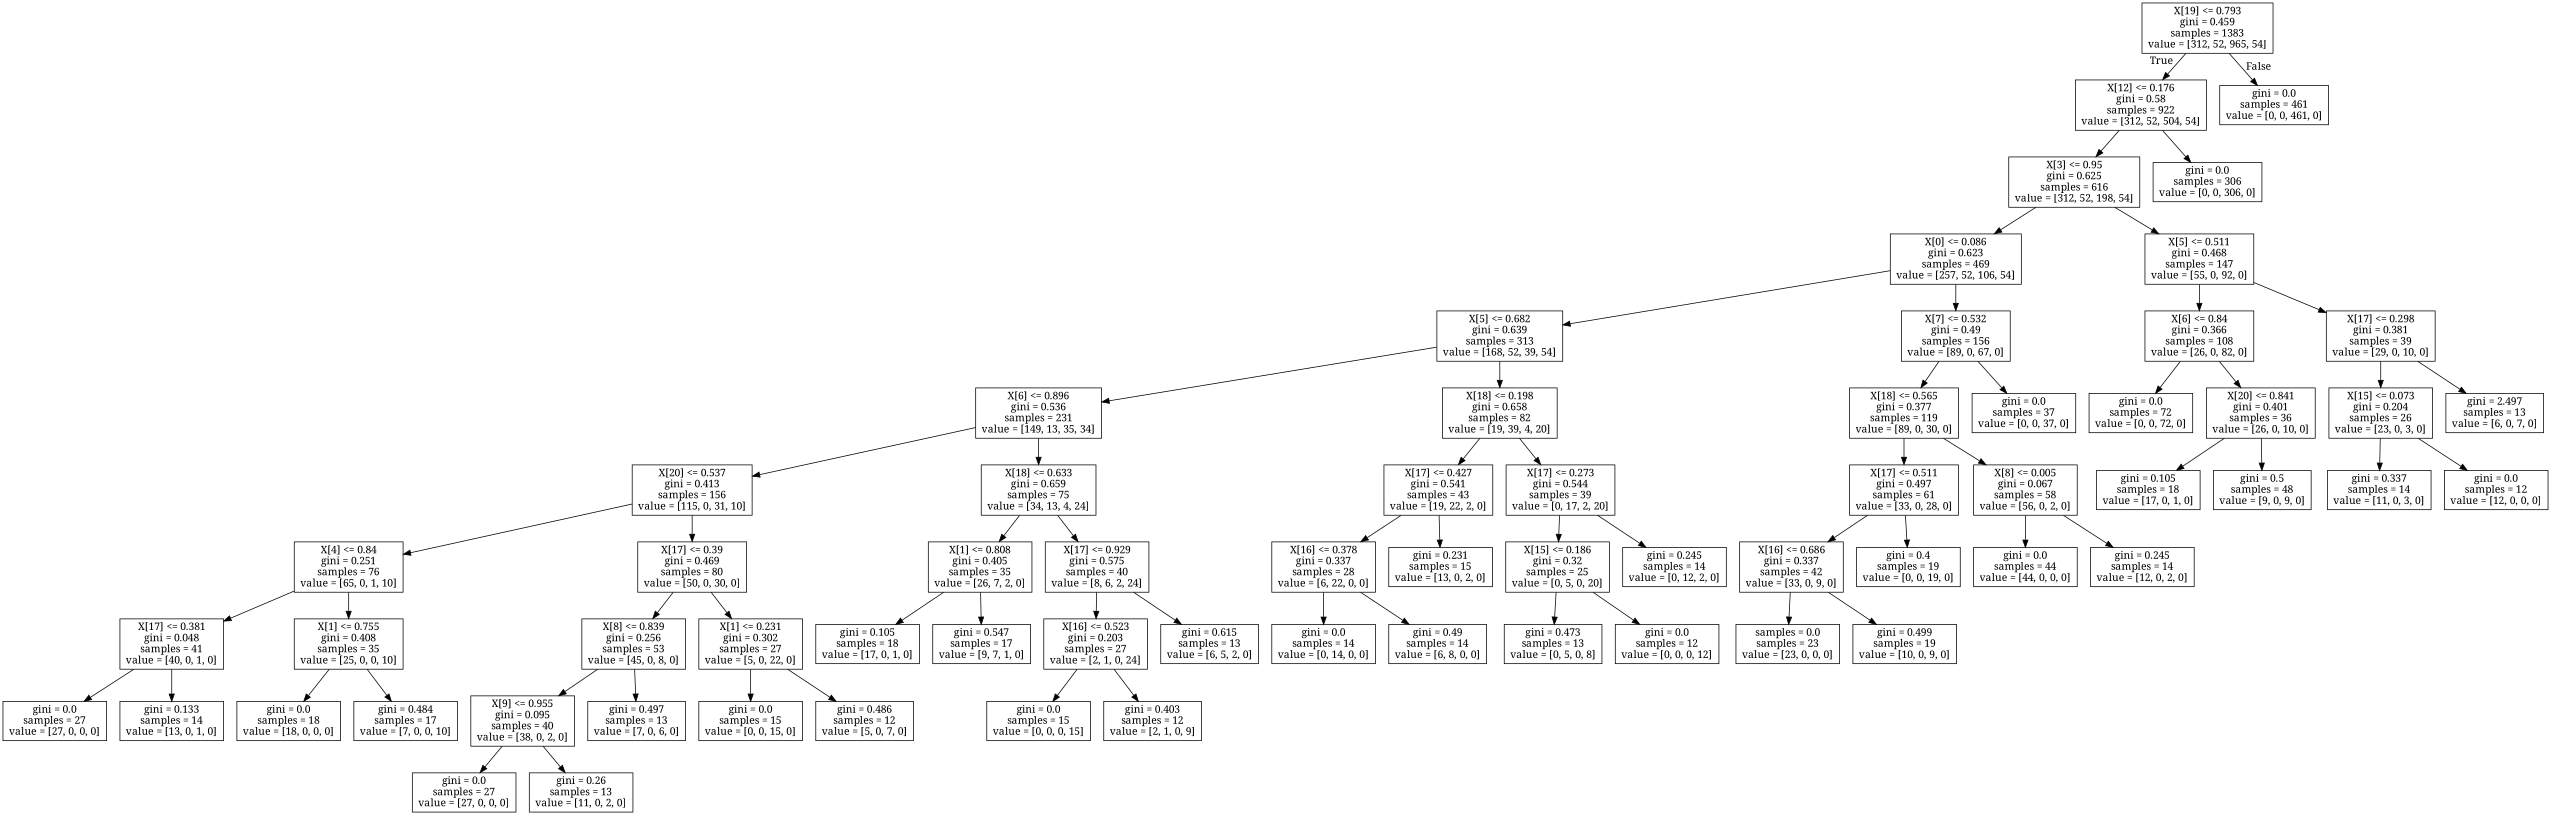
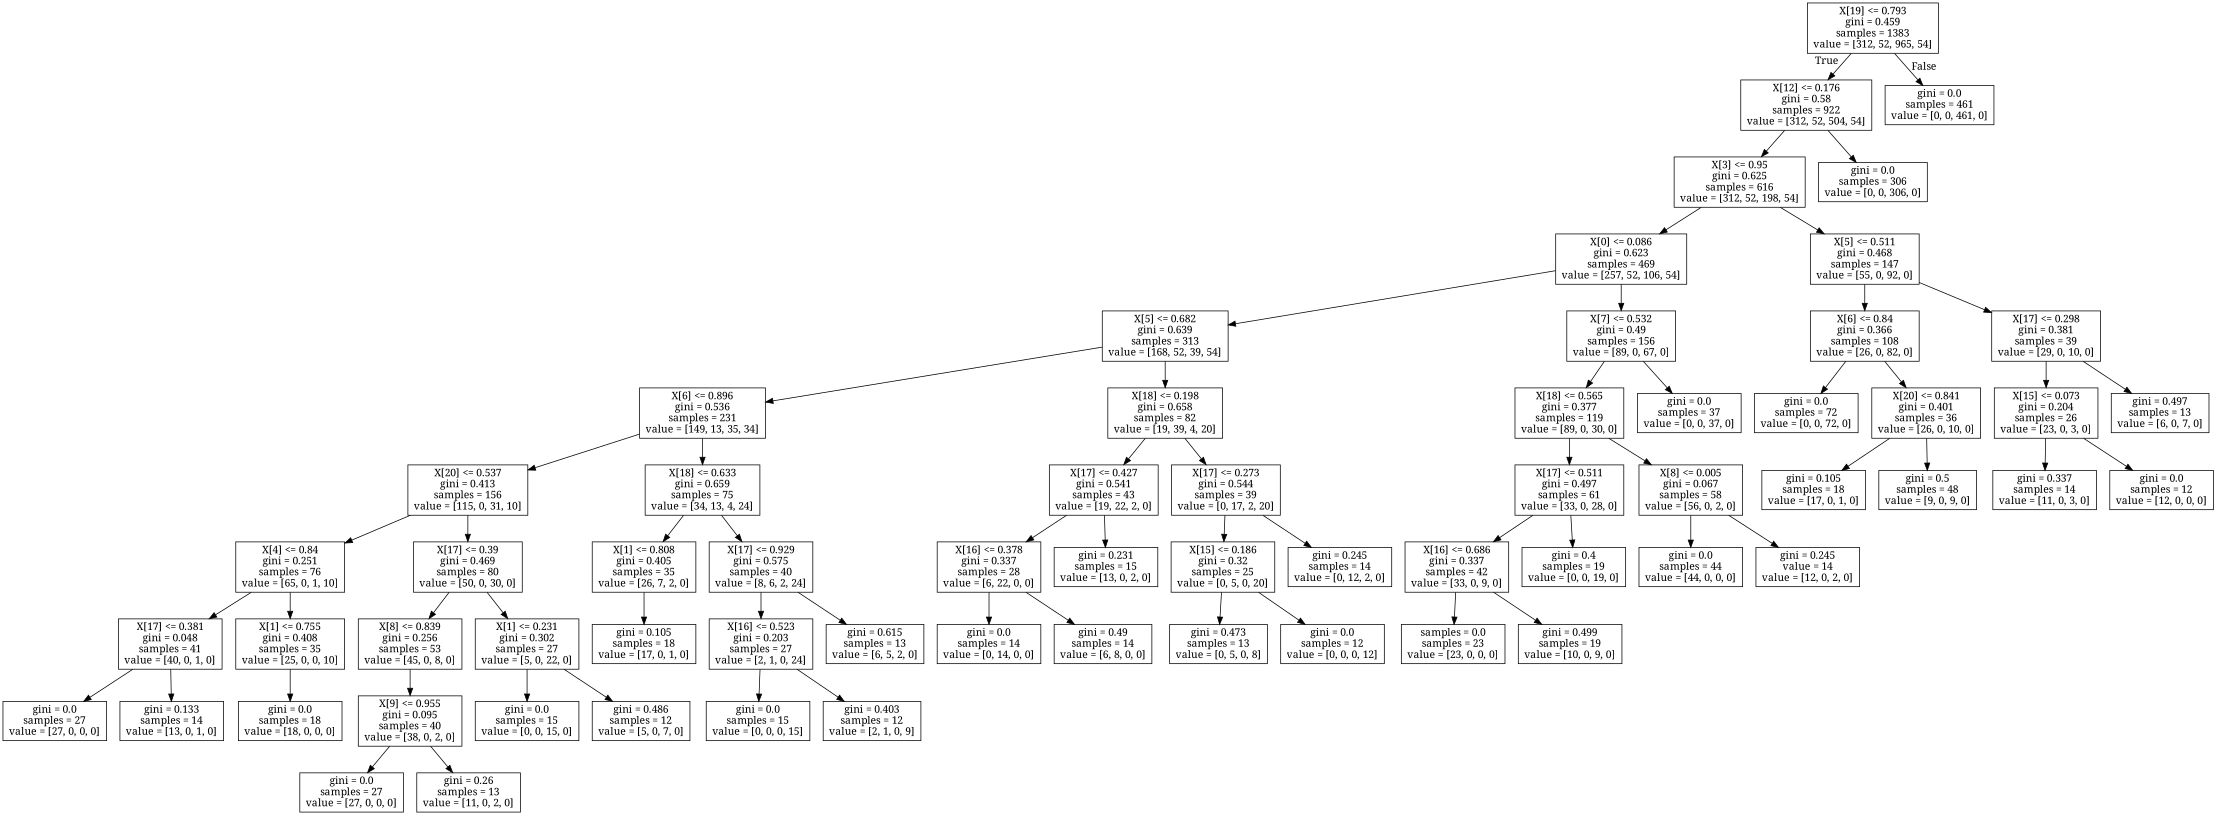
node "gini = 2.497 samples = 13 value = [6, 0, 7, 0]": label "gini = 2.497 samples = 13 value = [6, 0, 7, 0]" -> "gini = 0.497 samples = 13 value = [6, 0, 7, 0]"
node "gini = 0.245 samples = 14 value = [12, 0, 2, 0]": label "gini = 0.245 samples = 14 value = [12, 0, 2, 0]" -> "gini = 0.245 value = 14 value = [12, 0, 2, 0]"
node "gini = 0.547 samples = 17 value = [9, 7, 1, 0]": removed
node "gini = 0.484 samples = 17 value = [7, 0, 0, 10]": removed
node "gini = 0.497 samples = 13 value = [7, 0, 6, 0]": removed
